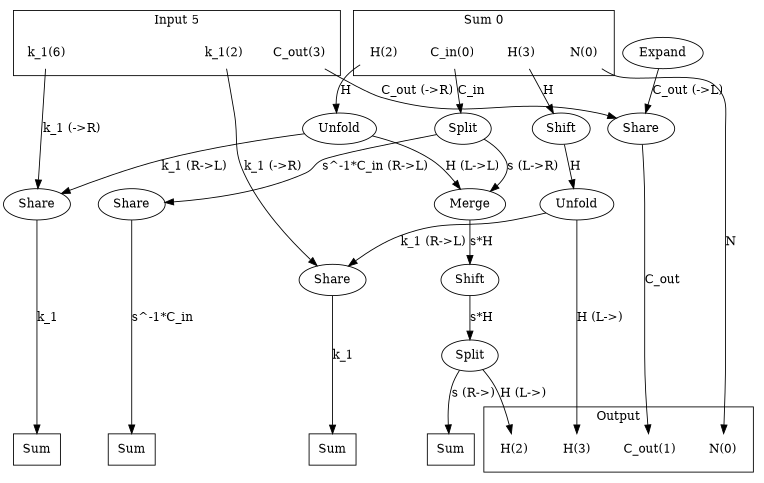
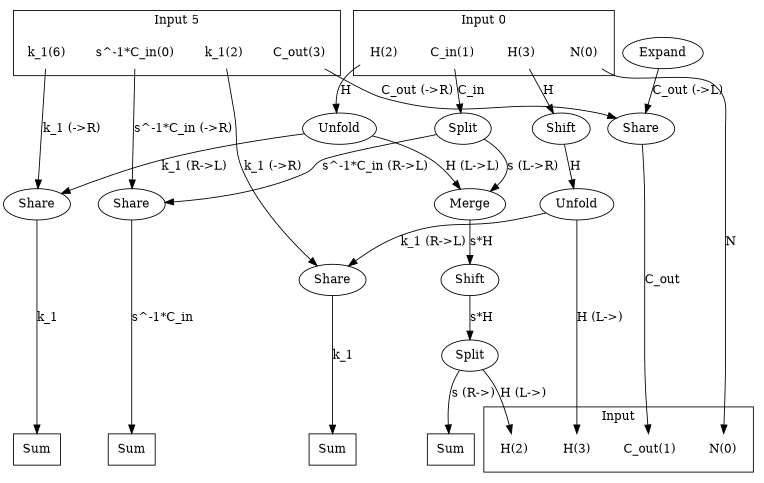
cluster "Sum 0": label "Sum 0" -> "Input 0"
node "s^-1*C_in(0)": added
node "C_in(0)": label "C_in(0)" -> "C_in(1)"
cluster "Output": label "Output" -> "Input"
